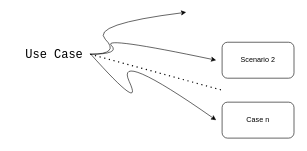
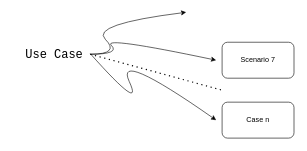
node "Scenario 2": label "Scenario 2" -> "Scenario 7"
